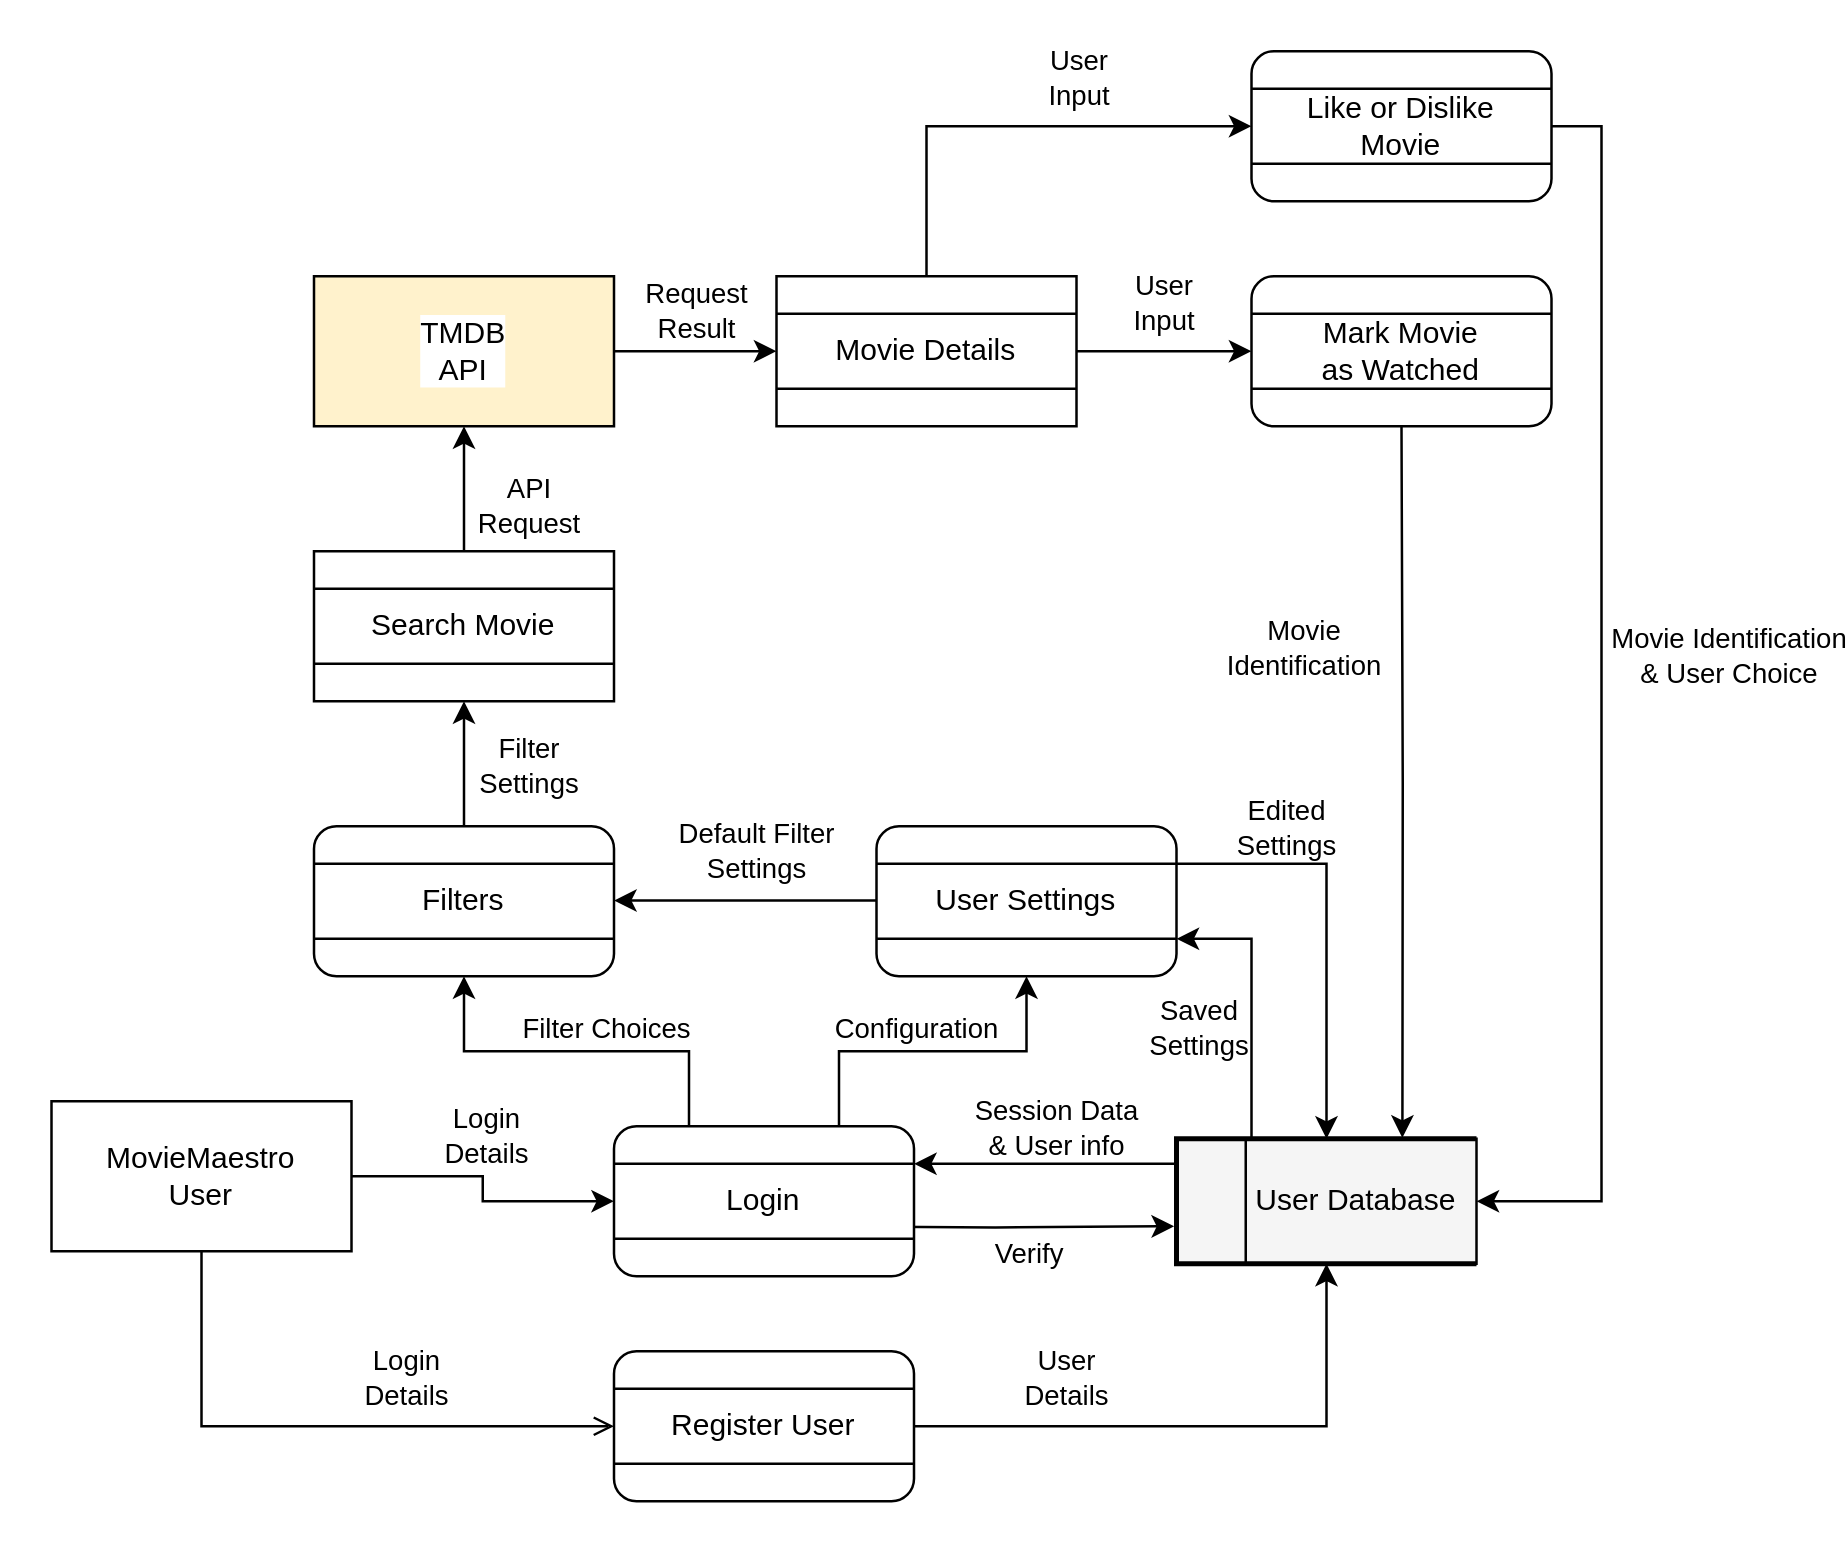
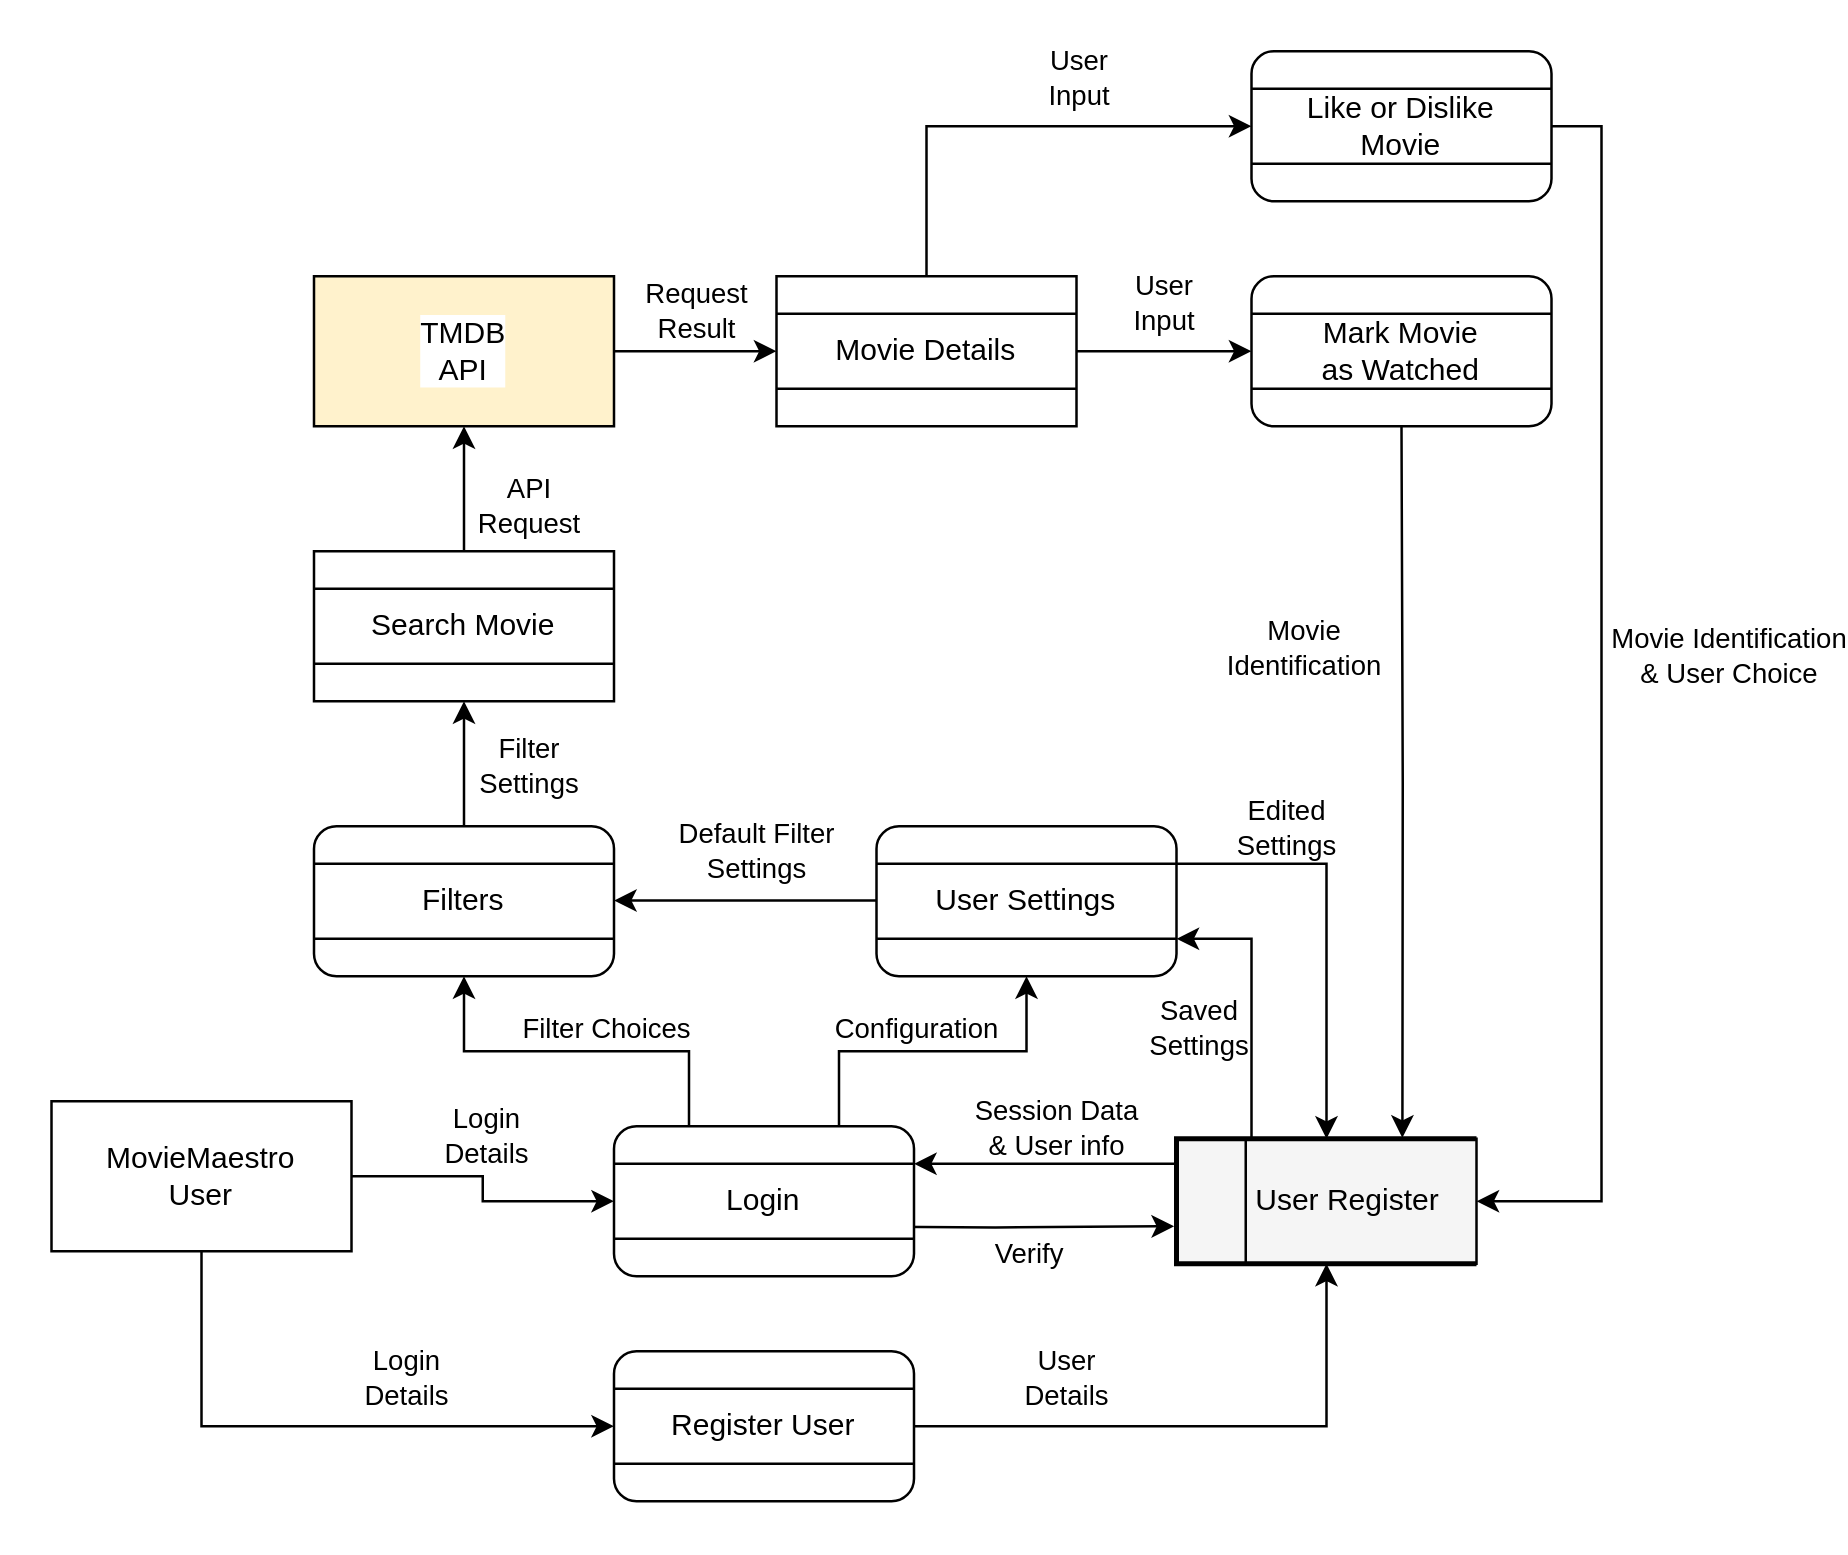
node "User Database": label "User Database" -> "User Register"
edge "MovieMaestro User" -> "Register User": arrowhead open -> classic
